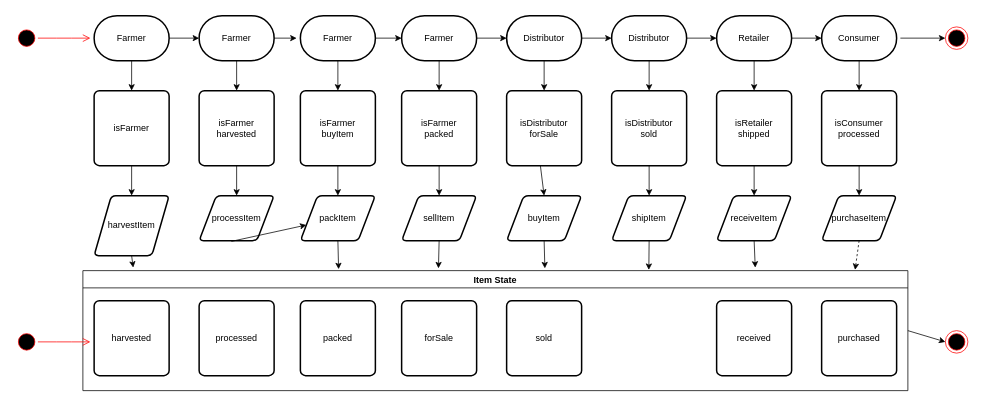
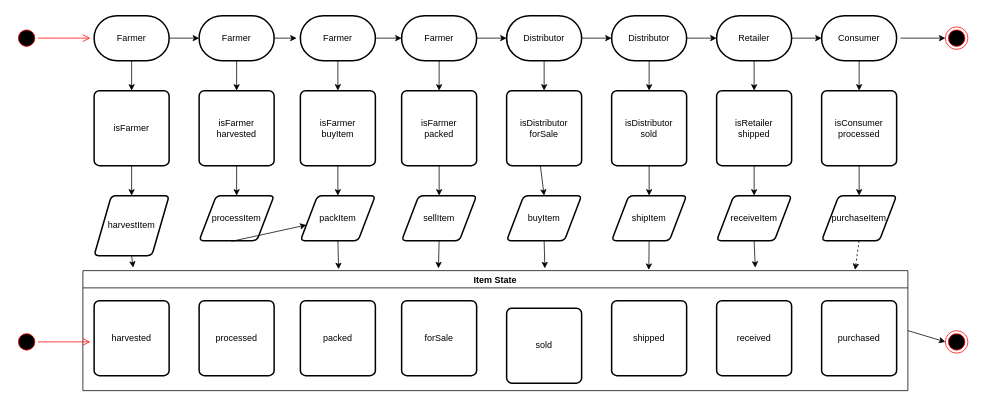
node "sold": moved (544, 338) -> (544, 345)
node "shipped": added
